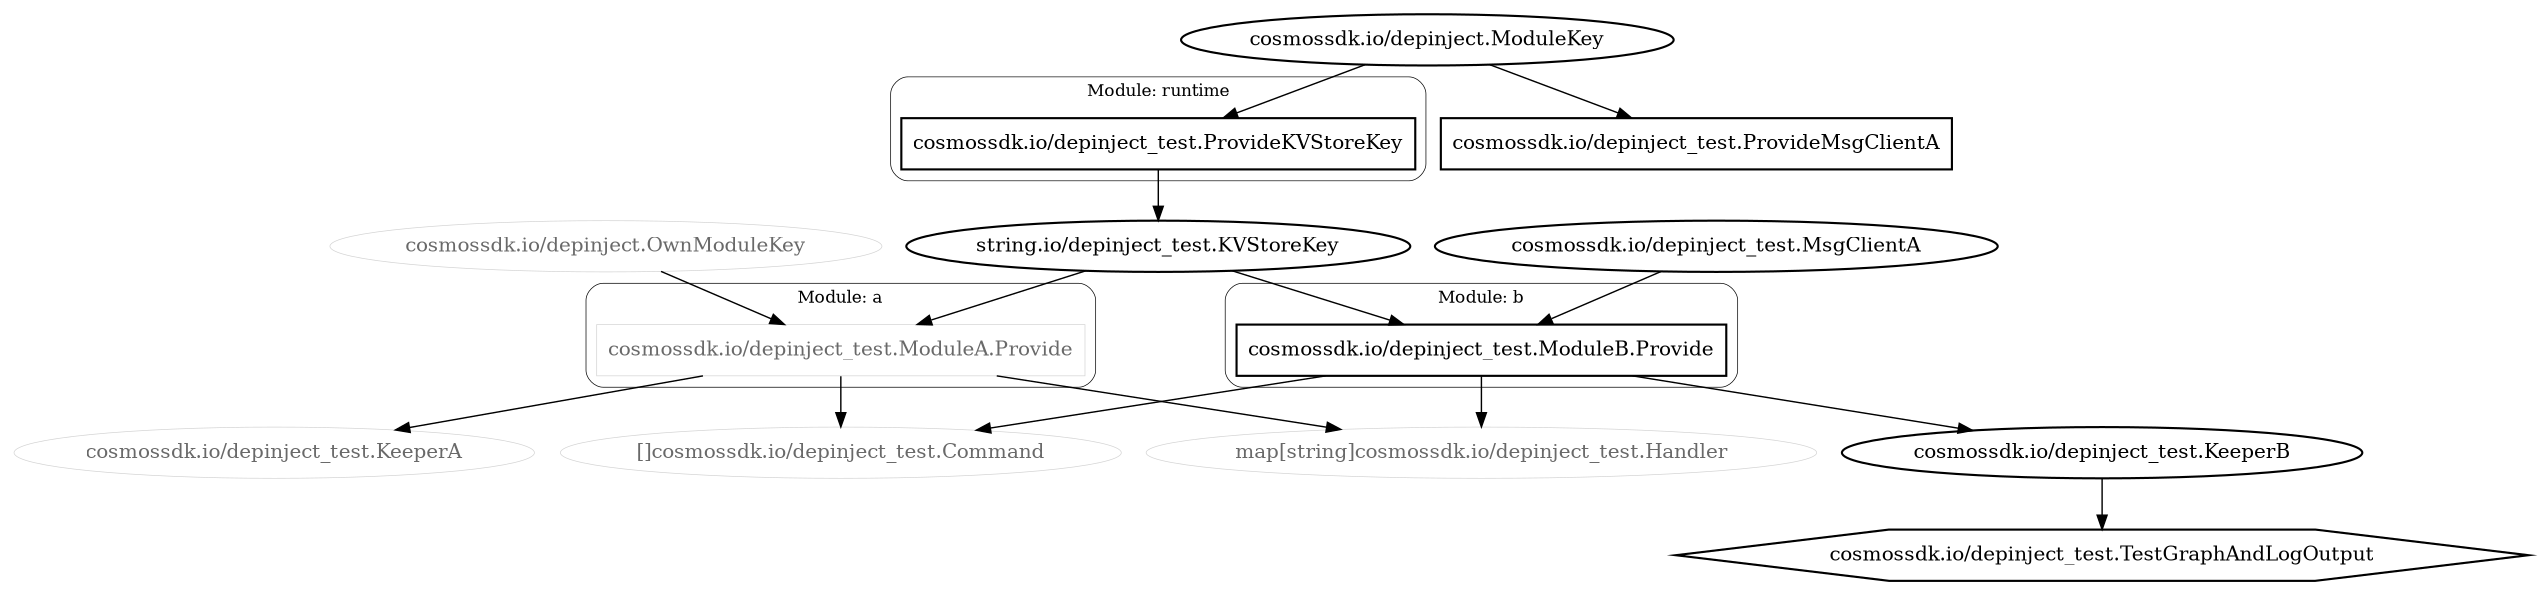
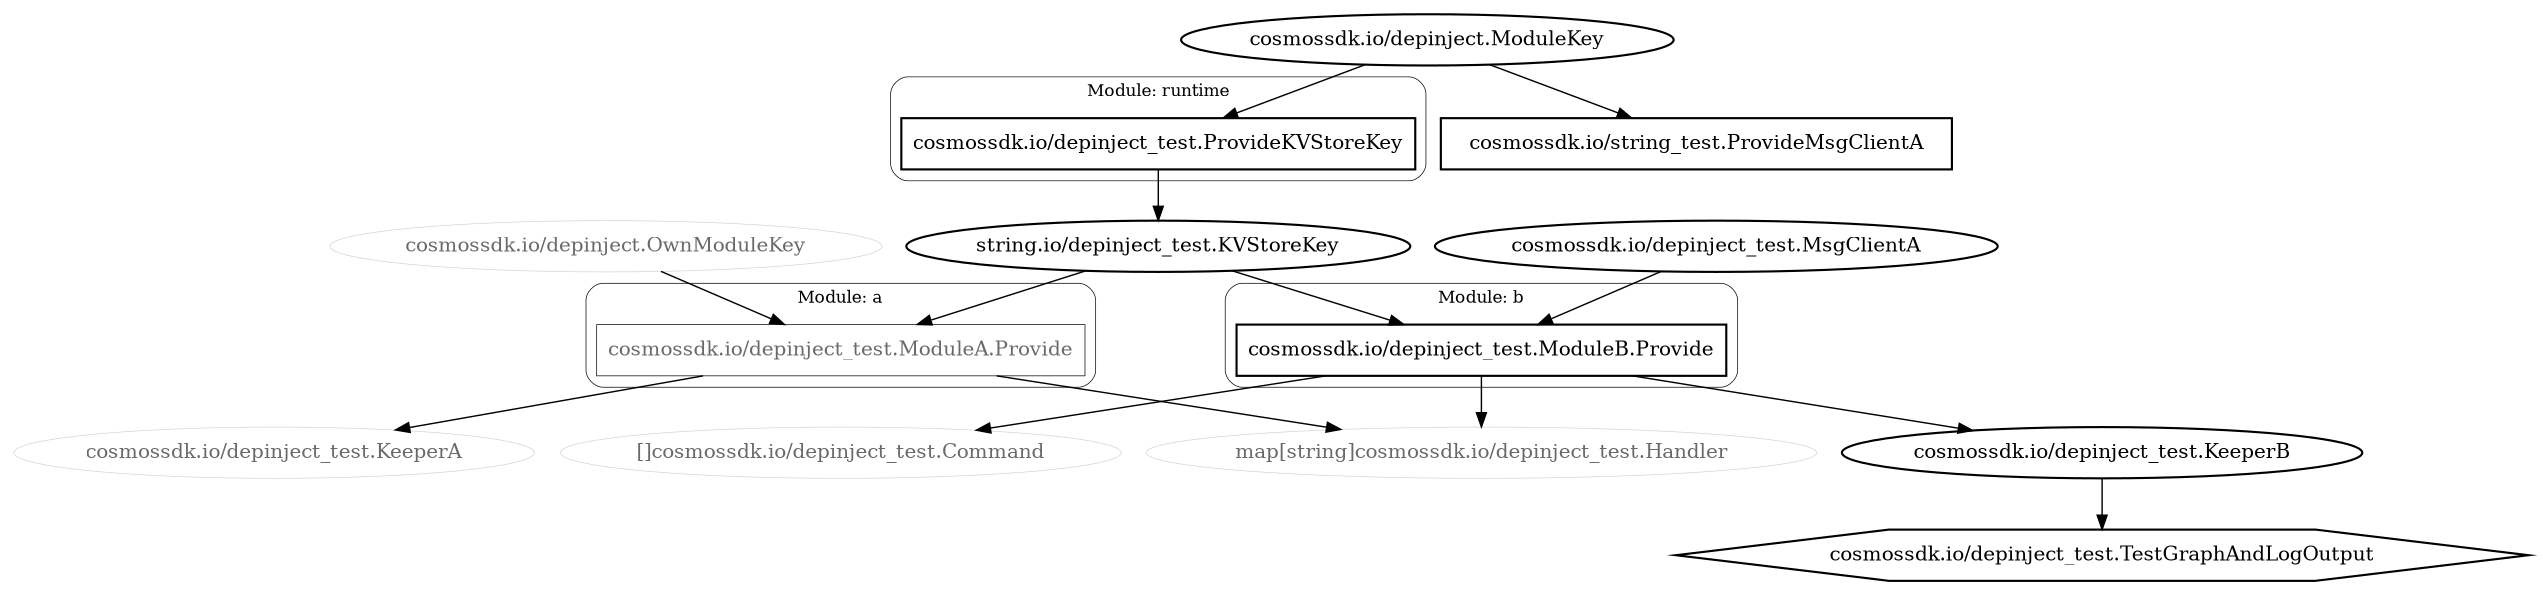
node "cosmossdk.io/depinject_test.ProvideMsgClientA": label "cosmossdk.io/depinject_test.ProvideMsgClientA" -> "cosmossdk.io/string_test.ProvideMsgClientA"
node "cosmossdk.io/depinject_test.ModuleA.Provide": color lightgrey -> black
edge "cosmossdk.io/depinject_test.ModuleA.Provide" -> "[]cosmossdk.io/depinject_test.Command": removed
